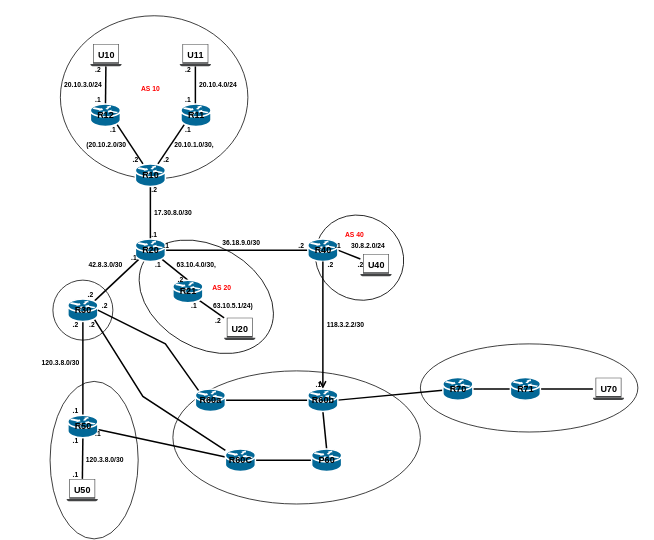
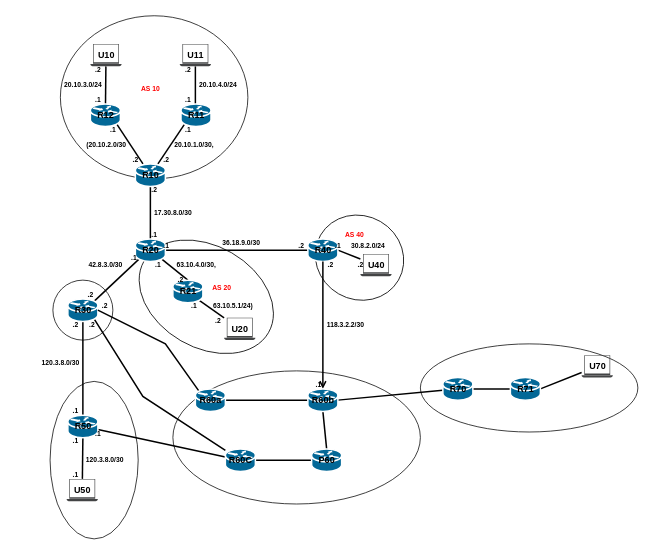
node "U70": moved (609, 389) -> (597, 366)
